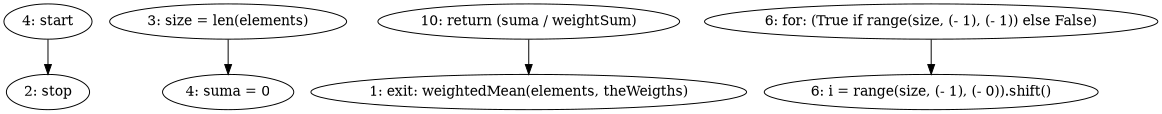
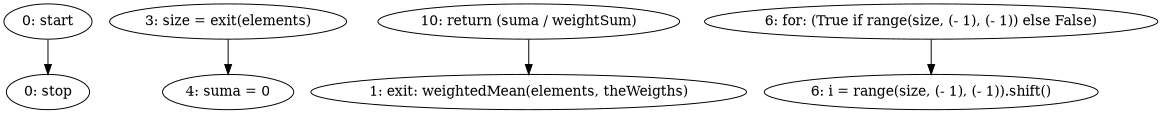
node "4: start": label "4: start" -> "0: start"
node "3: size = len(elements)": label "3: size = len(elements)" -> "3: size = exit(elements)"
node "2: stop": label "2: stop" -> "0: stop"
node "6: i = range(size, (- 1), (- 0)).shift()": label "6: i = range(size, (- 1), (- 0)).shift()" -> "6: i = range(size, (- 1), (- 1)).shift()"
